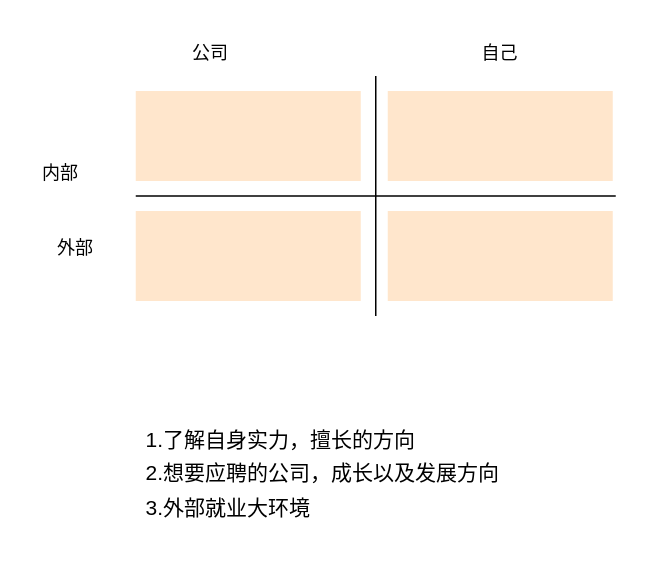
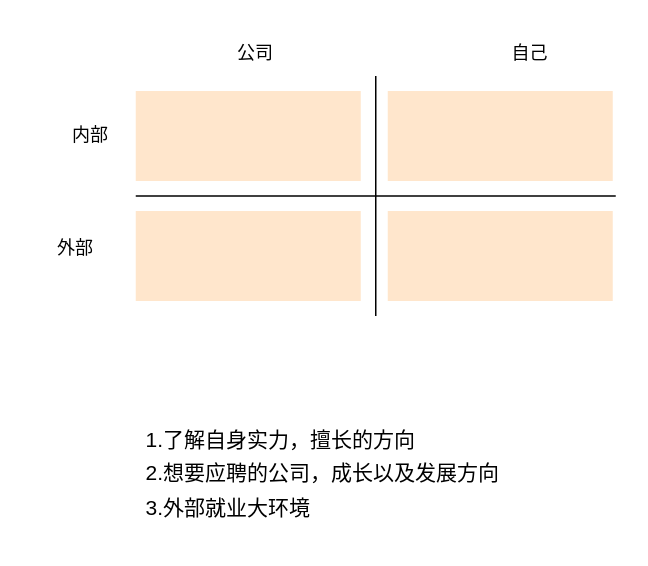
node "公司": moved (211, 53) -> (256, 53)
node "自己": moved (500, 53) -> (530, 53)
node "内部": moved (61, 173) -> (91, 136)
